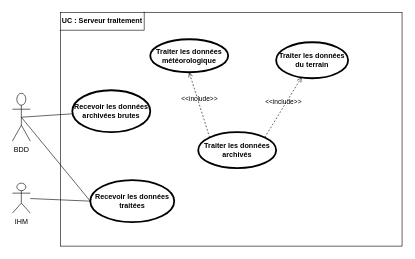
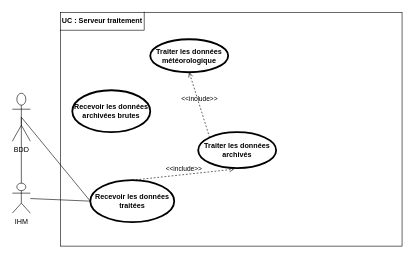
node "Traiter les données du terrain": removed
edge "Traiter les données archivés" -> "Traiter les données du terrain": removed, label "<<include>>"
edge "Recevoir les données archivées brutes" -- "BDD": now "IHM" -- "BDD"
edge "Recevoir les données traitées" -> "Traiter les données archivés": added, label "<<include>>"
